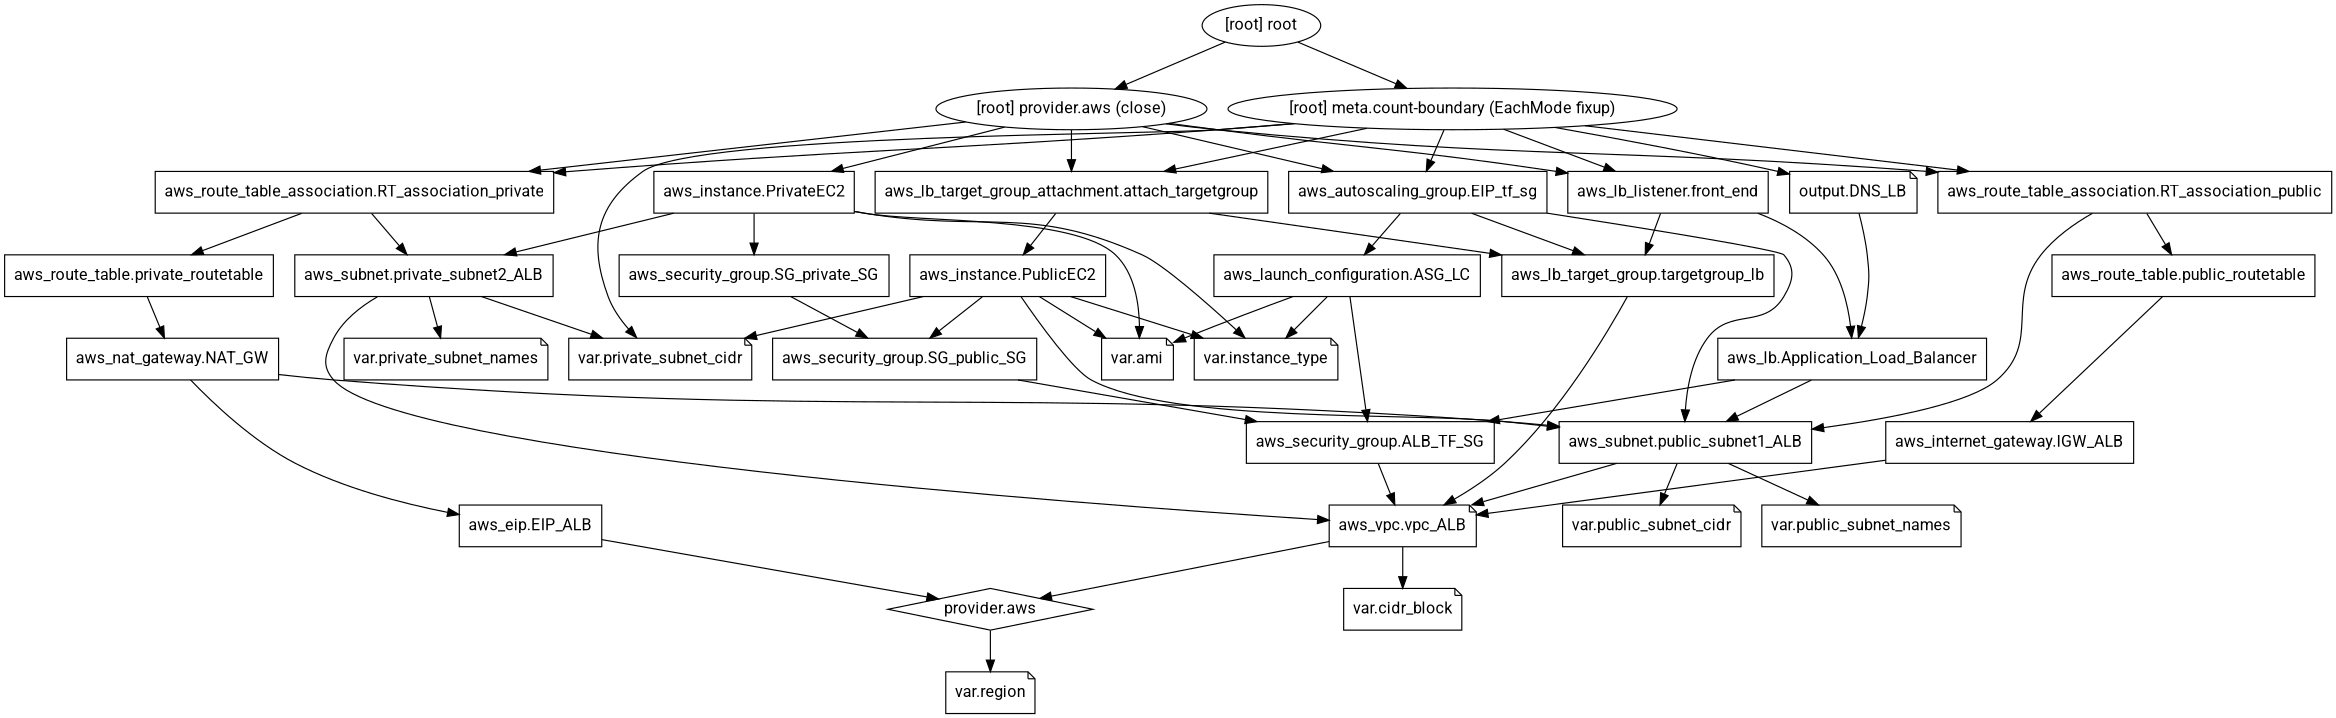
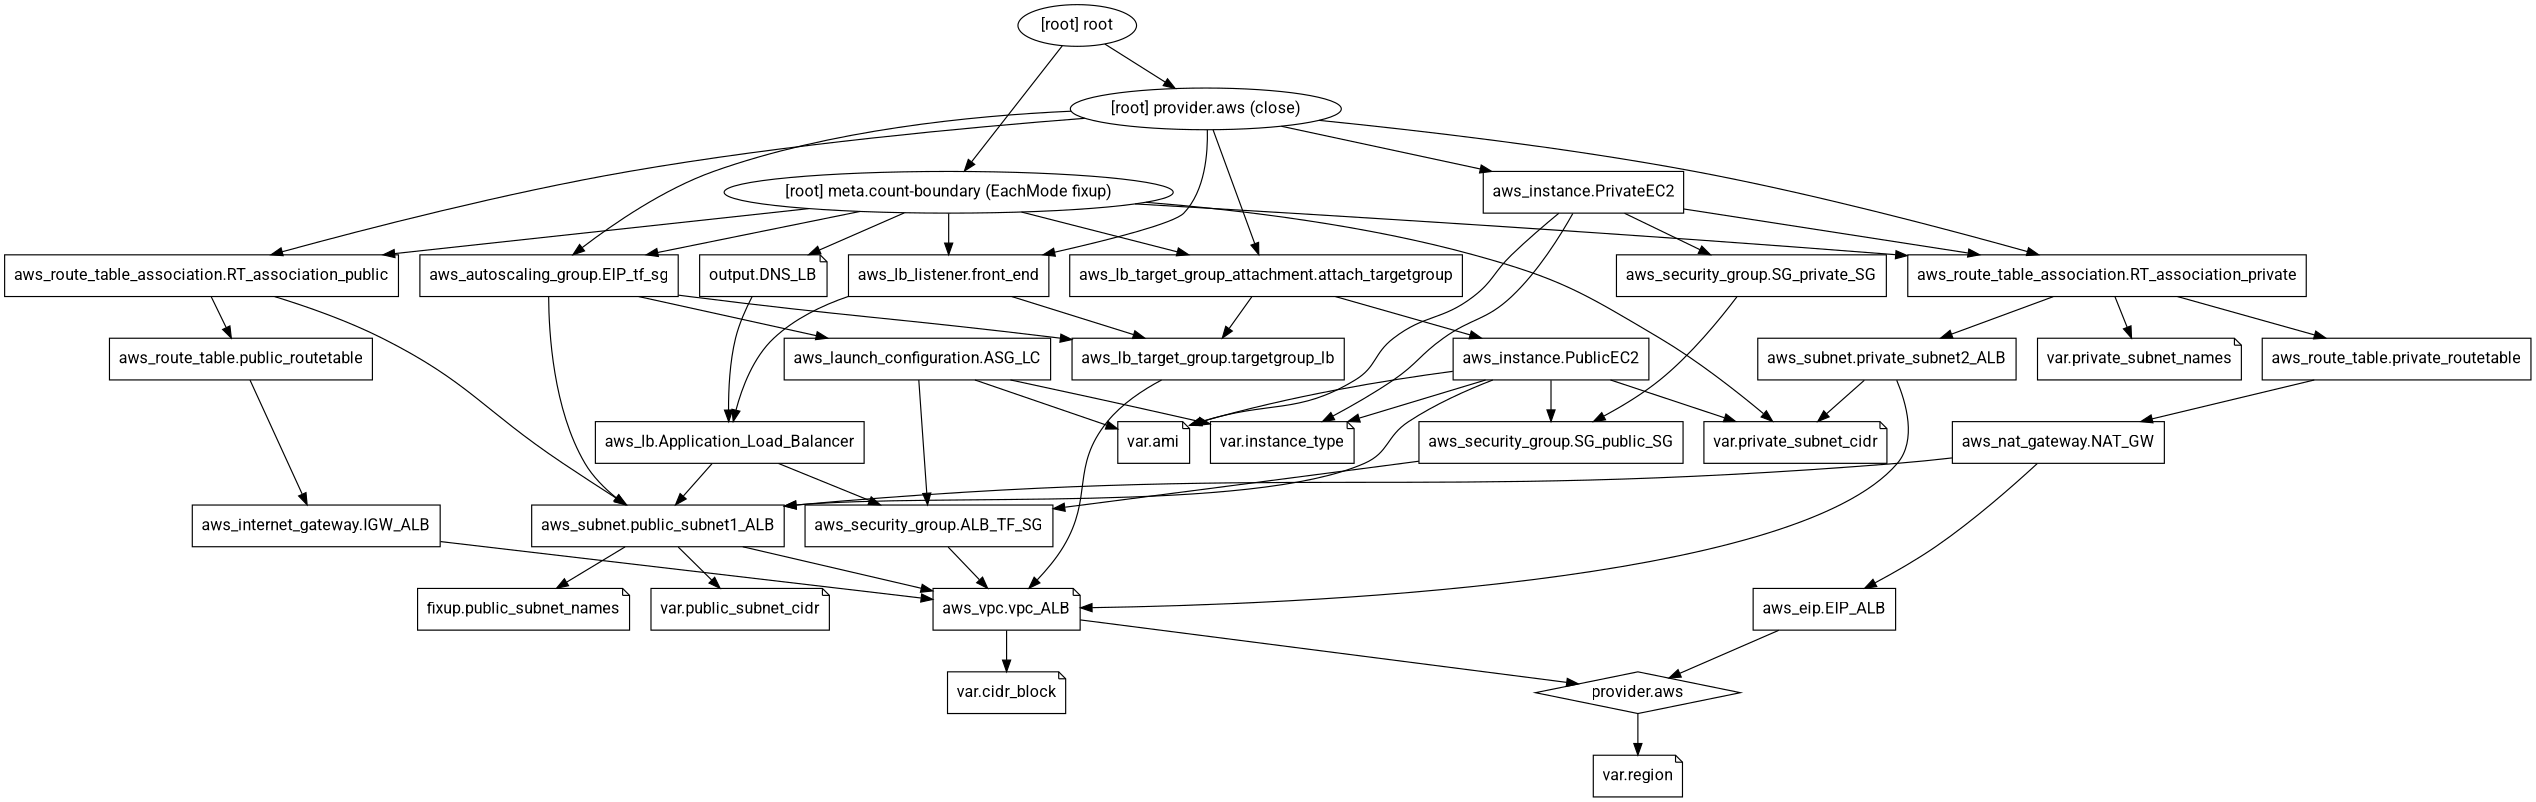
edge "aws_instance.PrivateEC2" -> "aws_subnet.private_subnet2_ALB": now "aws_instance.PrivateEC2" -> "aws_route_table_association.RT_association_private"
edge "aws_subnet.private_subnet2_ALB" -> "var.private_subnet_names": now "aws_route_table_association.RT_association_private" -> "var.private_subnet_names"
node "var.public_subnet_names": label "var.public_subnet_names" -> "fixup.public_subnet_names"
